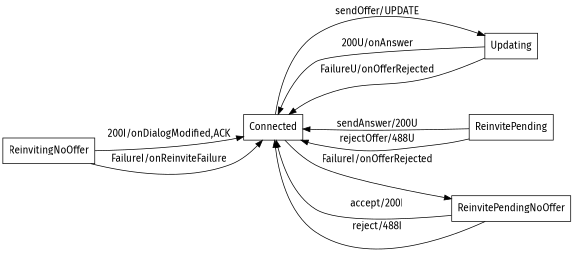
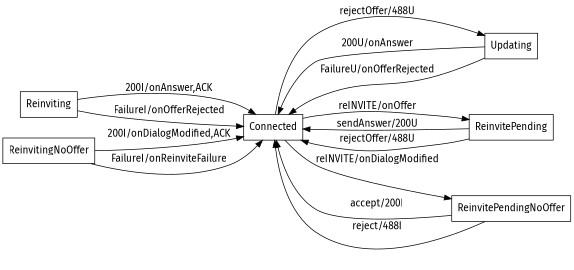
edge "Connected" -> "Updating": label "sendOffer/UPDATE" -> "rejectOffer/488U"
node "Reinviting": added
edge "Connected" -> "ReinvitePending": added, label "reINVITE/onOffer"
edge "Connected" -> "ReinvitePendingNoOffer": label "FailureI/onOfferRejected" -> "reINVITE/onDialogModified"
